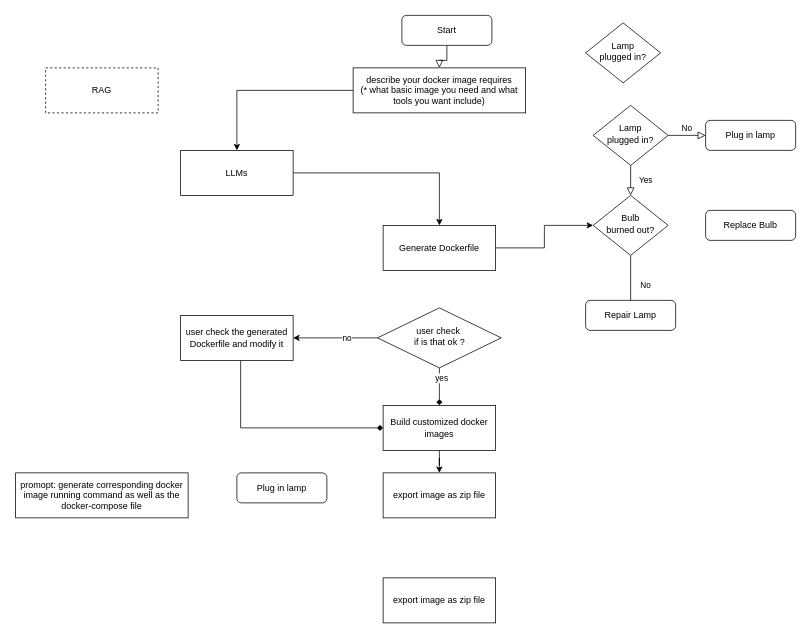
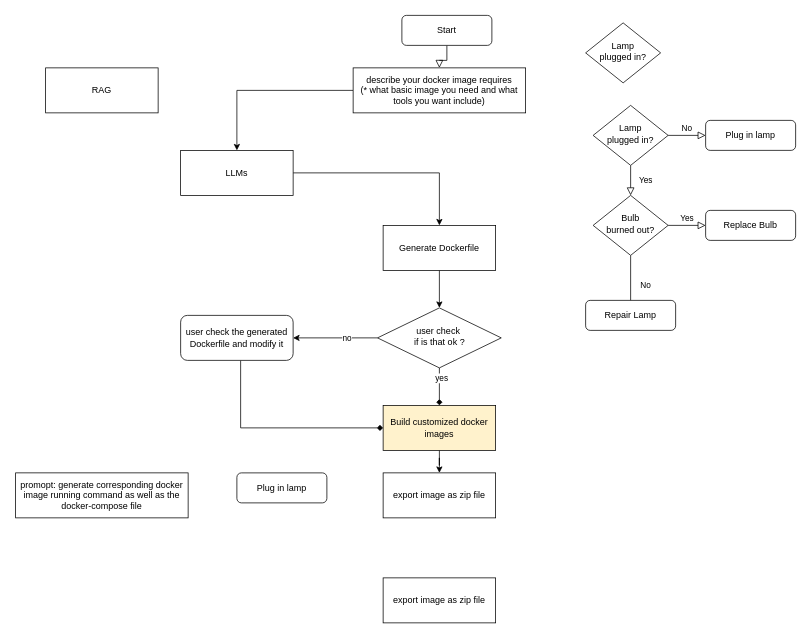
node "RAG": style dashed -> solid
edge "Generate Dockerfile" -> "Bulb burned out?": now "Generate Dockerfile" -> "user check if is that ok ?"
edge "Bulb burned out?" -> "Replace Bulb": added, label "Yes"
node "user check the generated Dockerfile and modify it": shape rectangle -> rounded rectangle
node "Build customized docker images": fillcolor #ffffff -> #fff2cc
